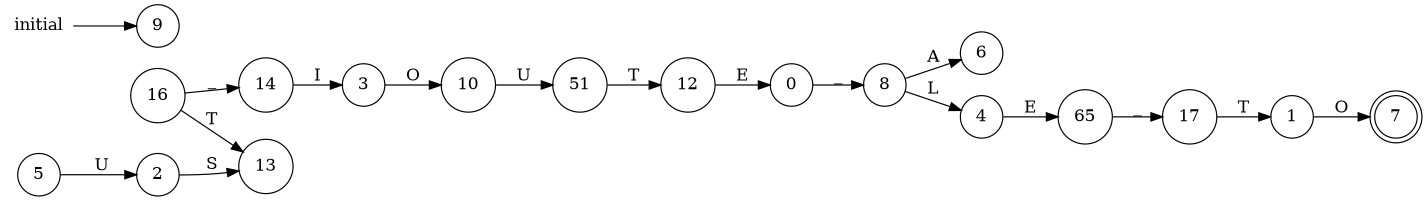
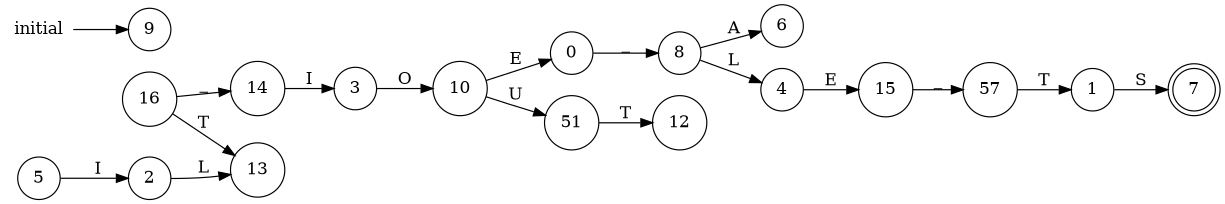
edge "12" -> "0": now "10" -> "0"
edge "1" -> "7": label "O" -> "S"
node "65": label "65" -> "15"
node "17": label "17" -> "57"
edge "2" -> "13": label "S" -> "L"
edge "5" -> "2": label "U" -> "I"
